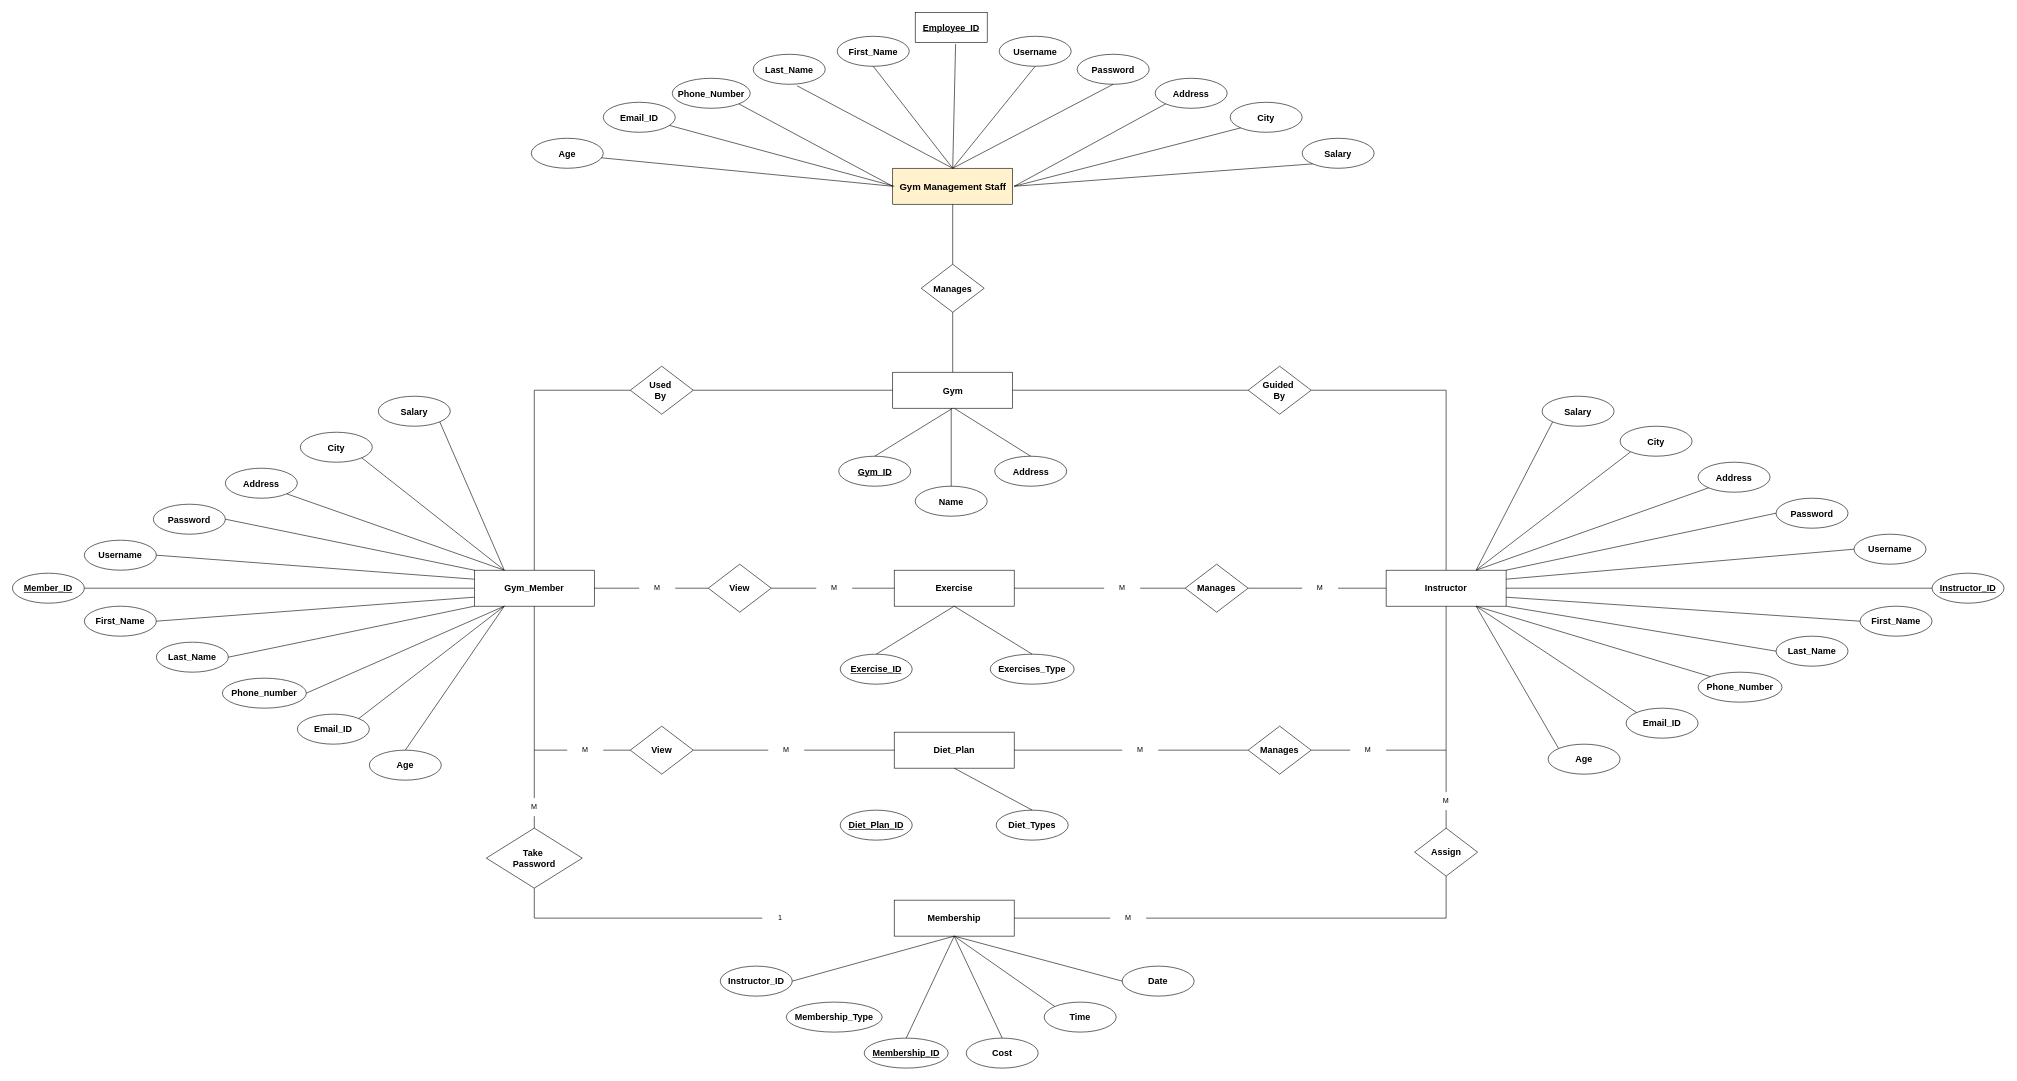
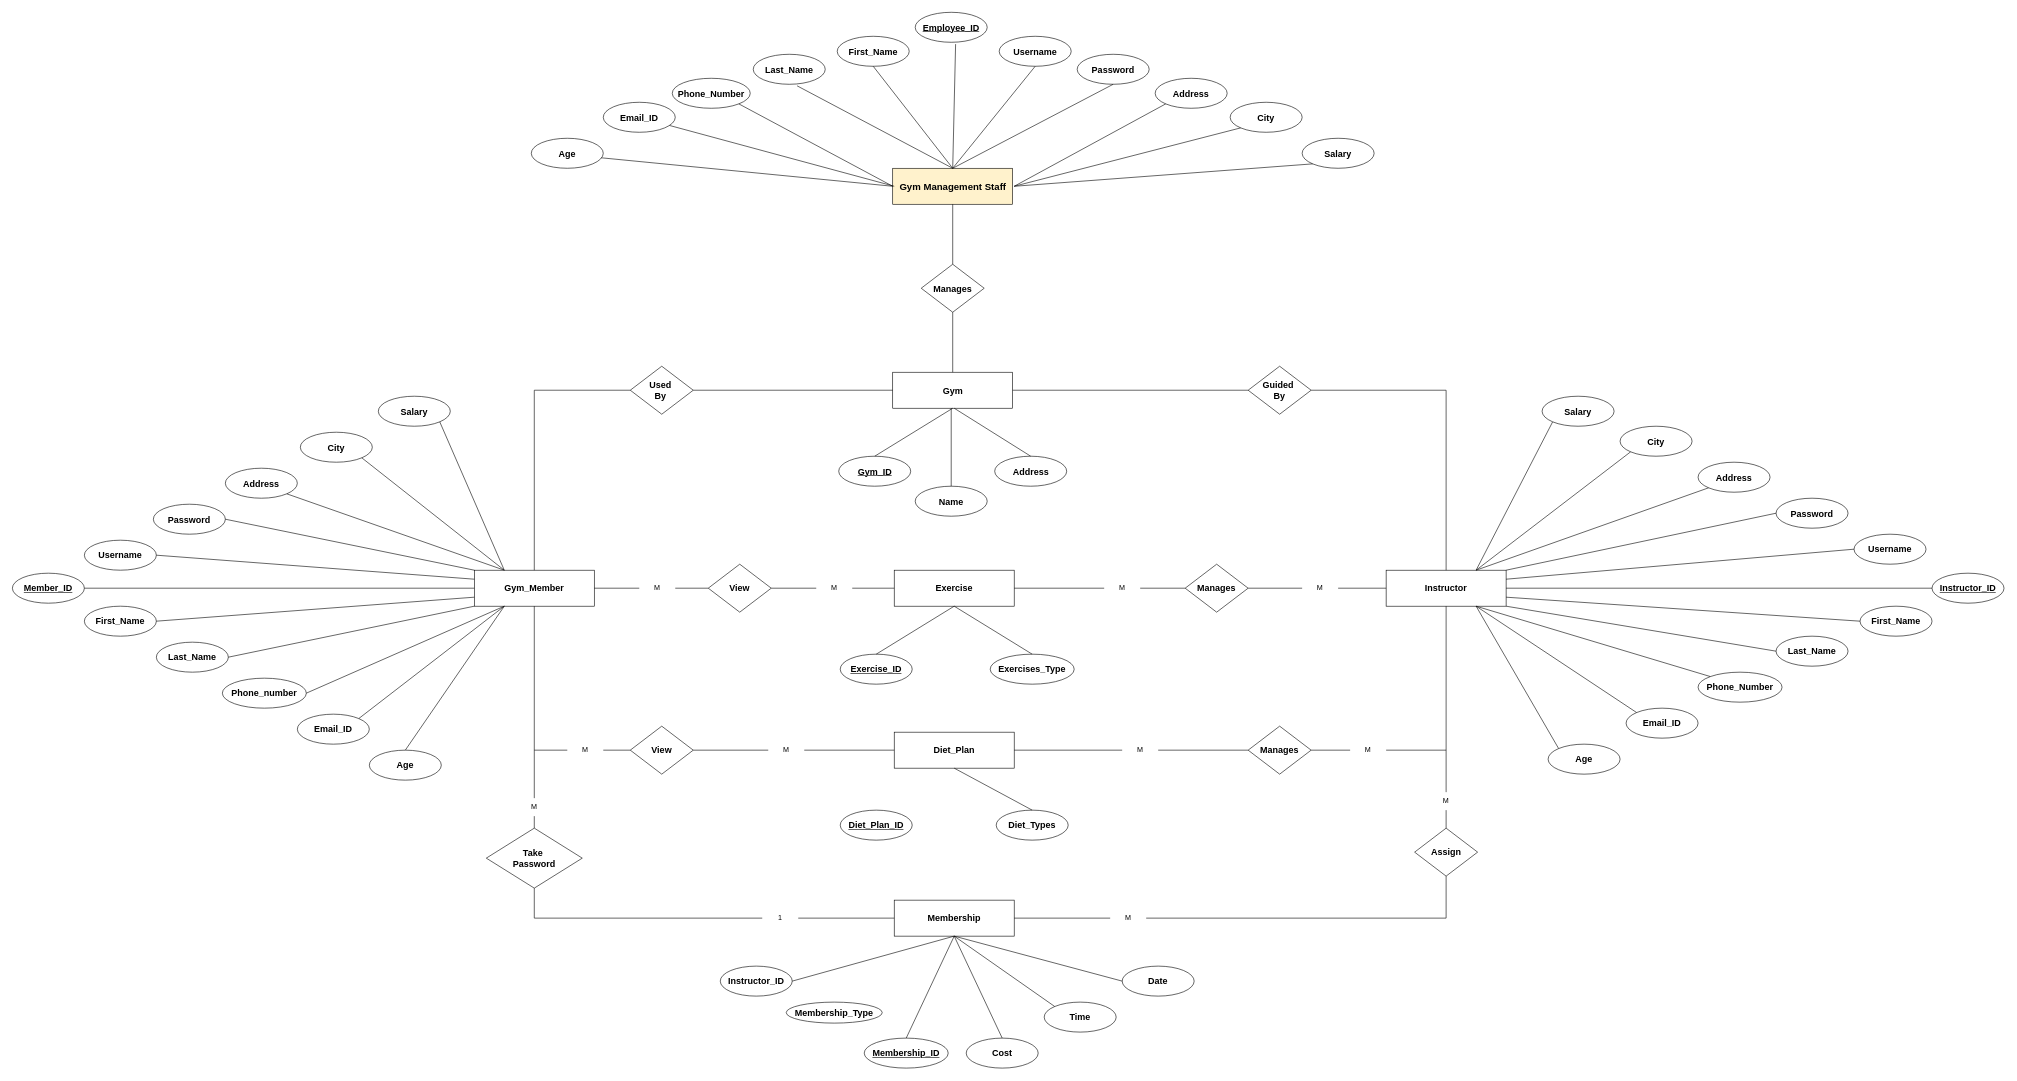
node "Employee_ID": shape rectangle -> ellipse
edge "1" -- "Membership": added
node "Membership_Type": size 96x30 -> 96x21
